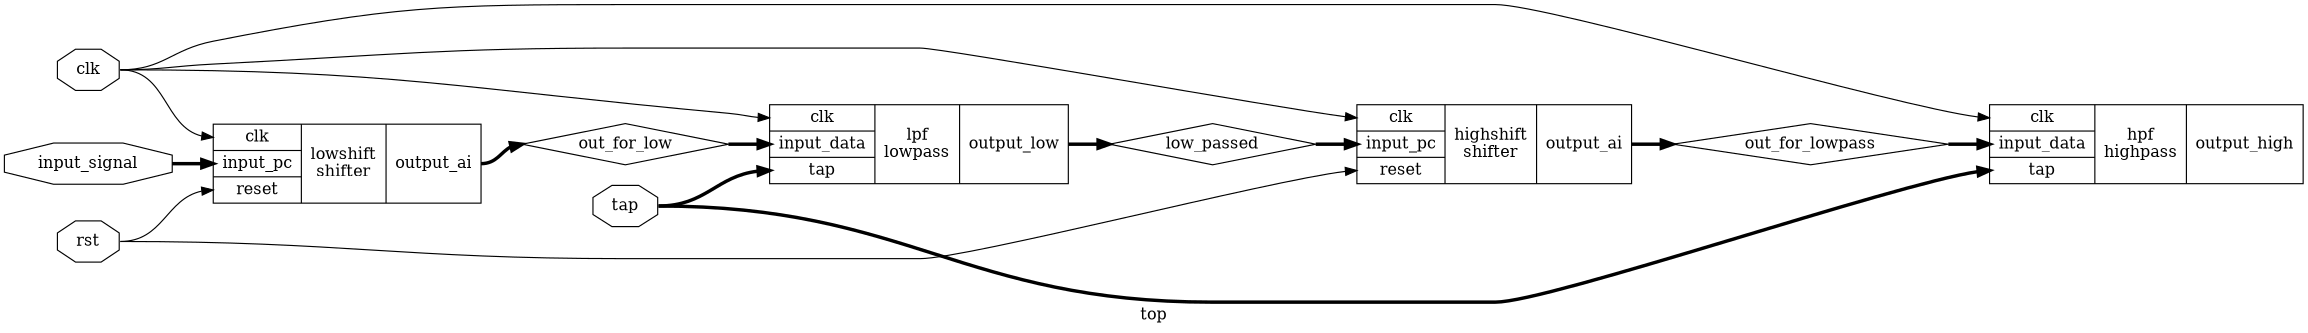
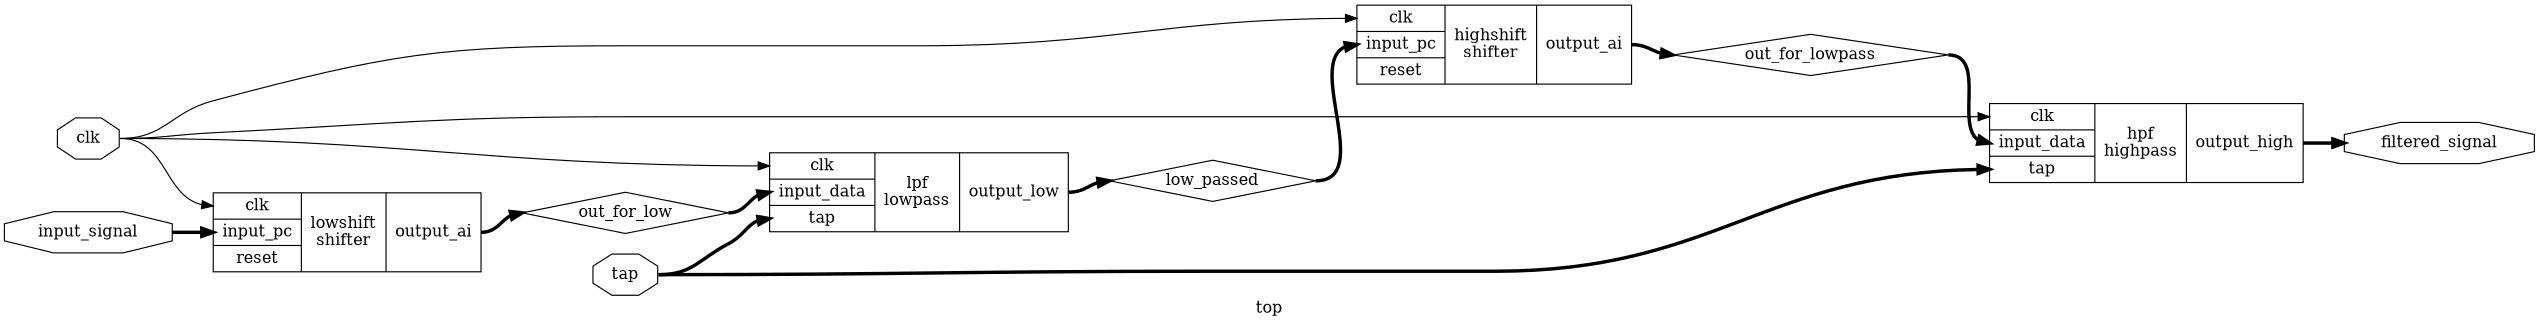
node "filtered_signal": added
node "rst": removed
